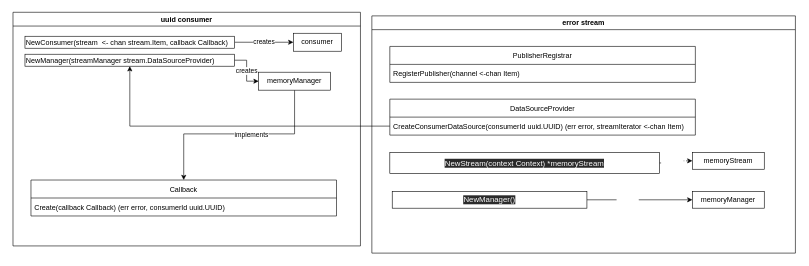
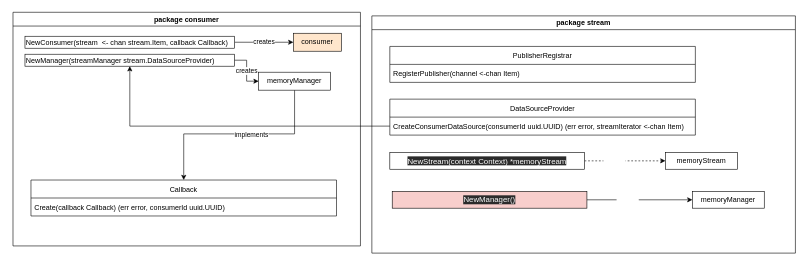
node "uuid consumer": label "uuid consumer" -> "package consumer"
node "error stream": label "error stream" -> "package stream"
node "consumer": fillcolor #ffffff -> #ffe6cc
node "memoryStream": moved (729, 161) -> (702, 161)
node "NewStream(context Context) *memoryStream": size 270x21 -> 195x17
node "NewManager()": fillcolor #ffffff -> #f8cecc
